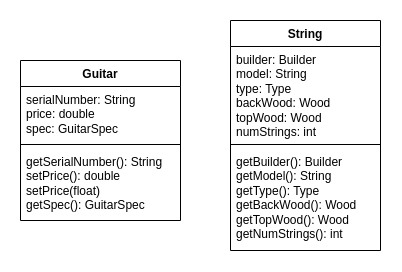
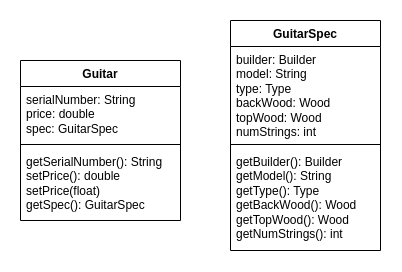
node "String": label "String" -> "GuitarSpec"
